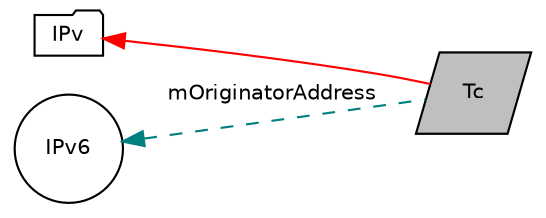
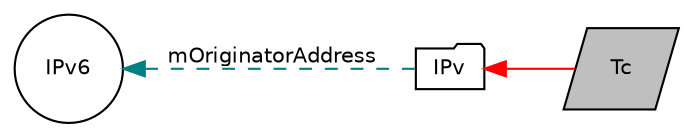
edge "Tc" -> "IPv6": now "IPv" -> "IPv6"
